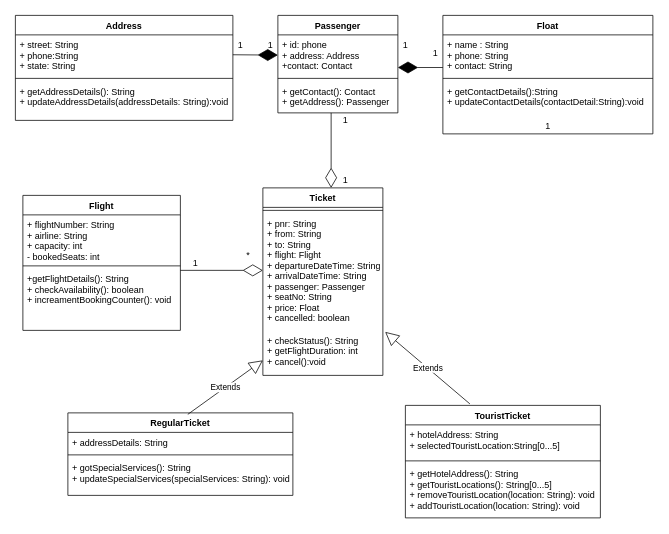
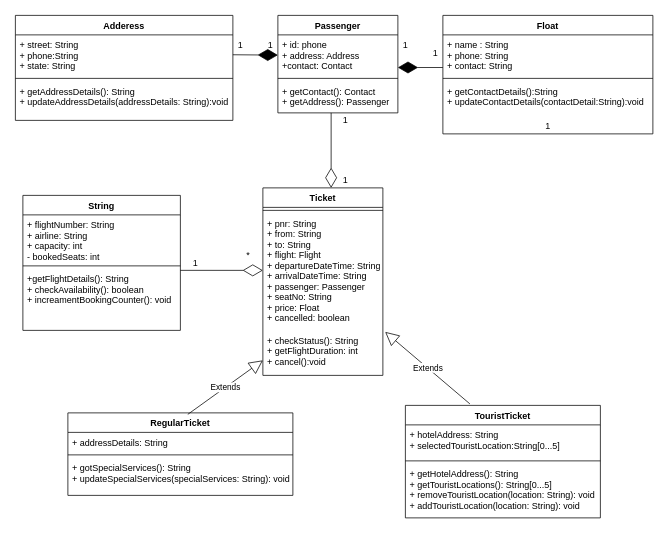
node "Address": label "Address" -> "Adderess"
node "Flight": label "Flight" -> "String"
